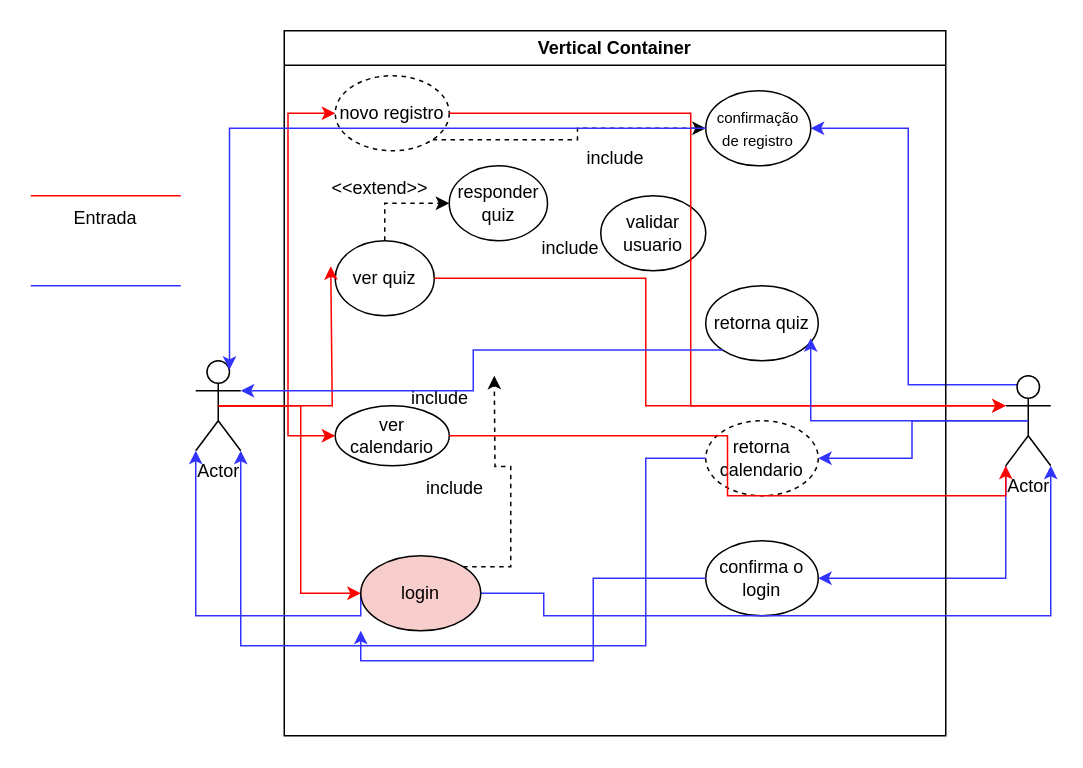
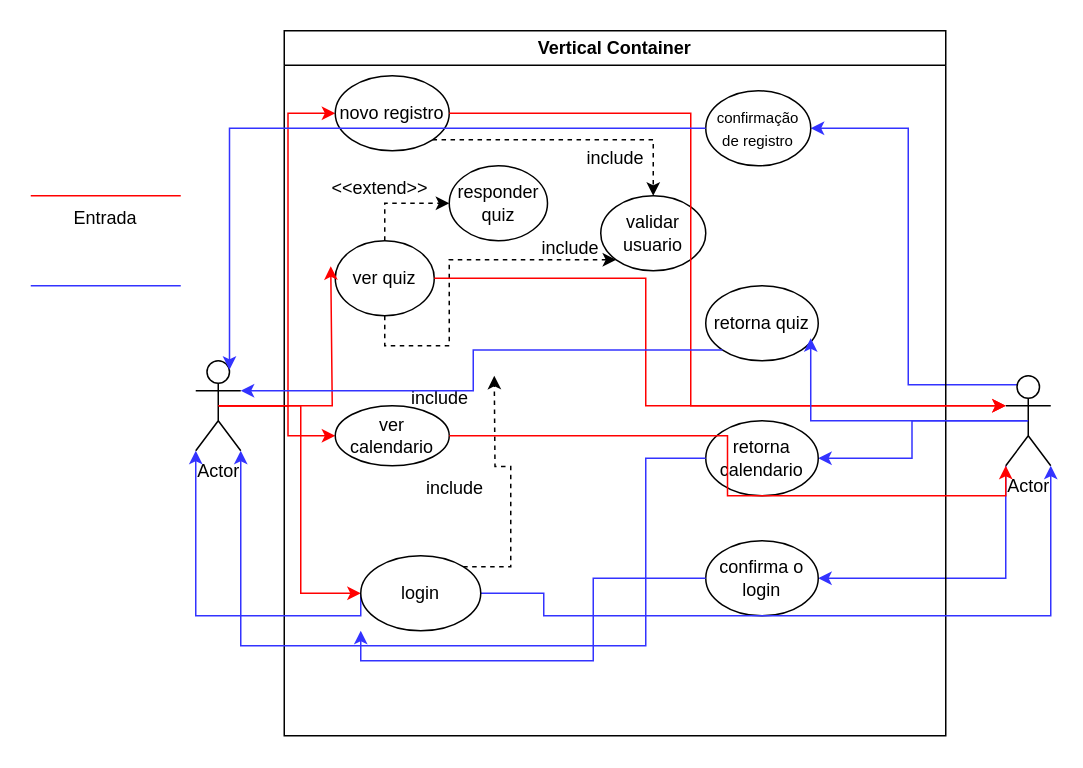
node "novo registro": style dashed -> solid
edge "novo registro" -> "confirmação de registro": now "novo registro" -> "validar usuario"
edge "ver quiz" -> "validar usuario": added
node "retorna calendario": style dashed -> solid
node "login": fillcolor #f8cecc -> #ffffff
